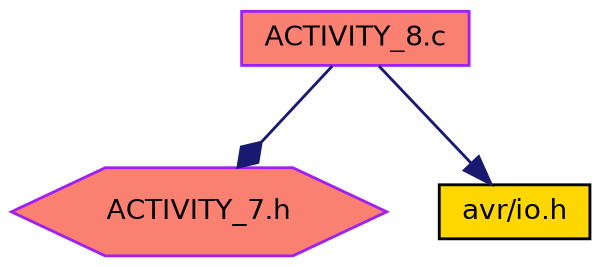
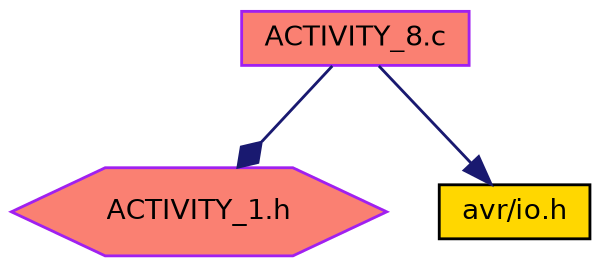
node "ACTIVITY_7.h": label "ACTIVITY_7.h" -> "ACTIVITY_1.h"
